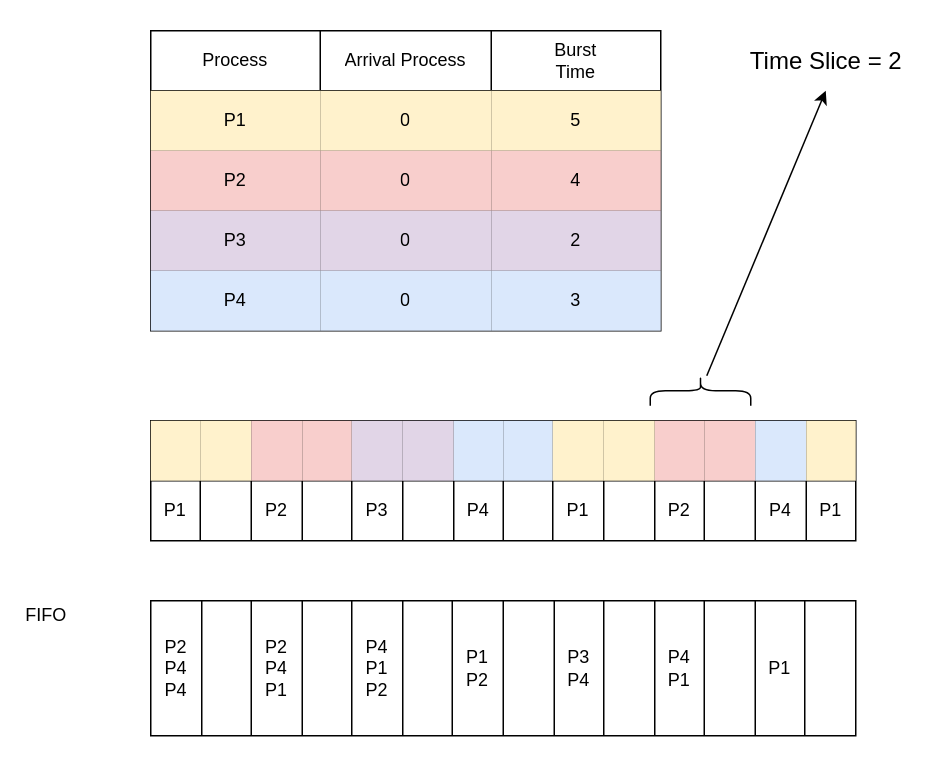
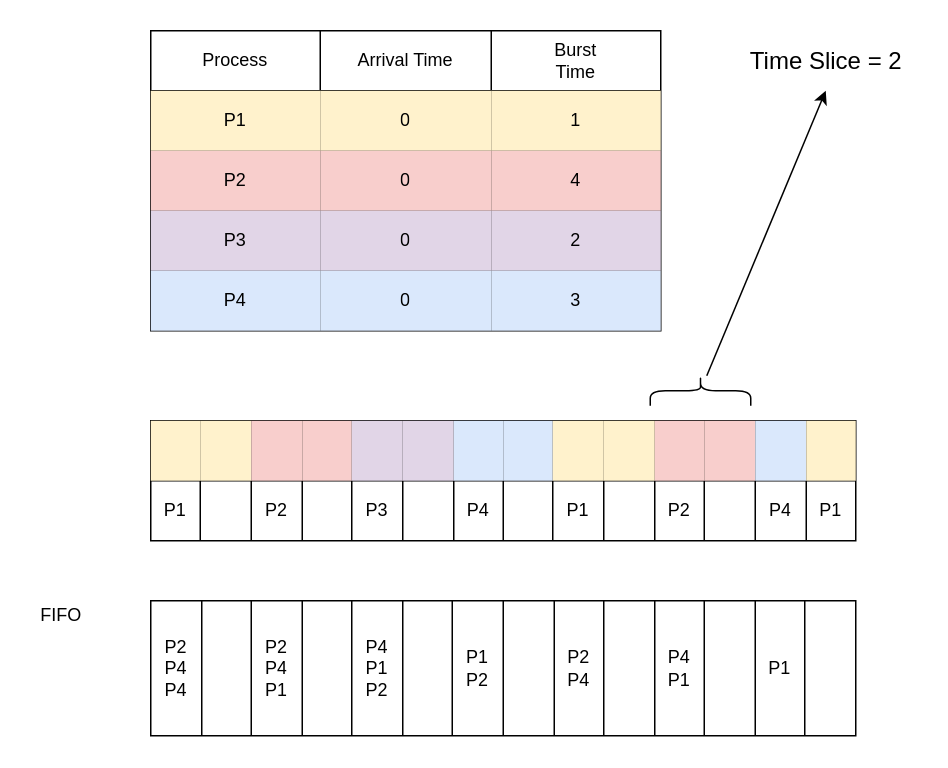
node "Arrival Process": label "Arrival Process" -> "Arrival Time"
node "5": label "5" -> "1"
node "FIFO": moved (46, 616) -> (61, 616)
node "P3 P4": label "P3 P4" -> "P2 P4"
